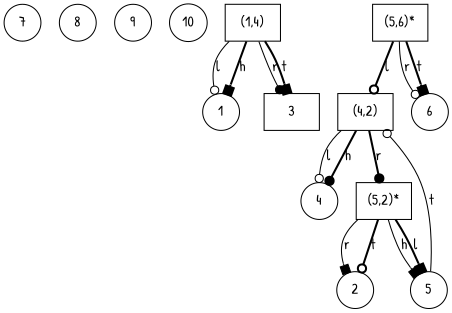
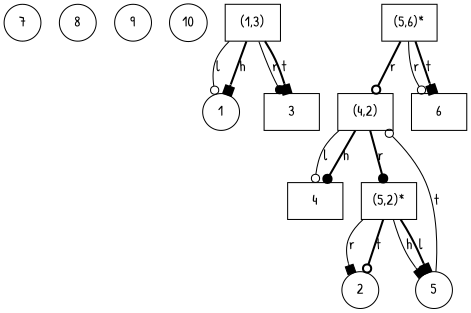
node "(1,4)": label "(1,4)" -> "(1,3)"
edge "(5,6)*" -> "(4,2)": label "l" -> "r"
node "6": shape circle -> box
node "4": shape circle -> box
